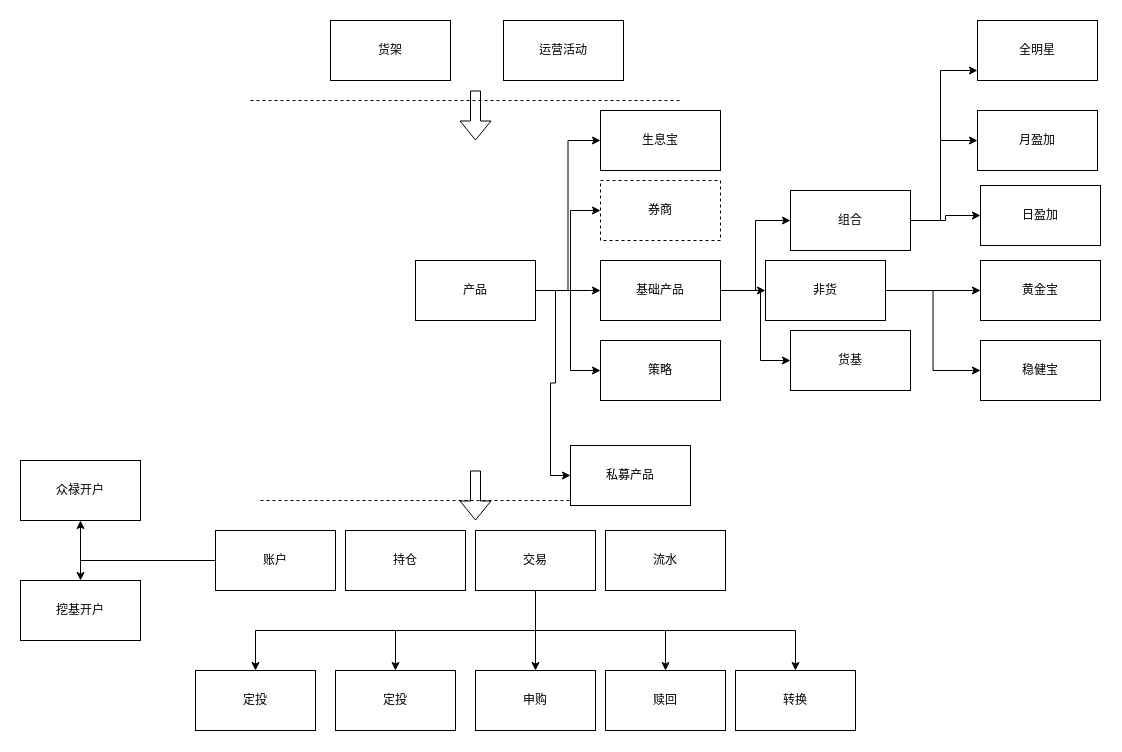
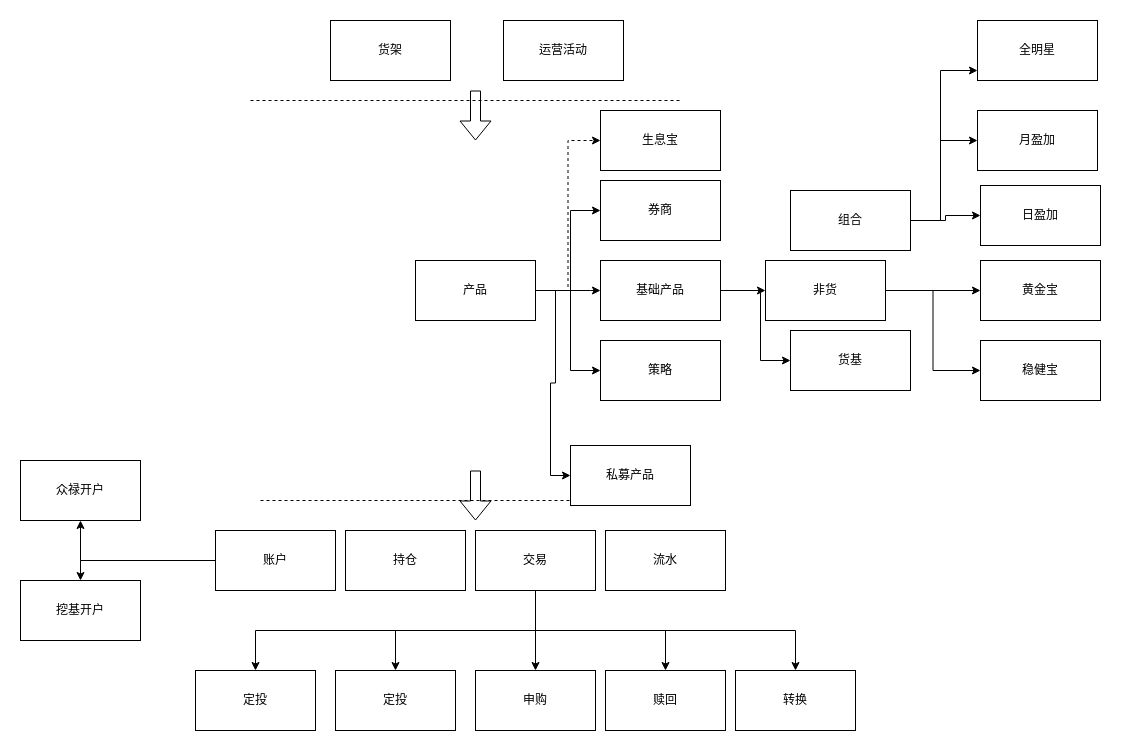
edge "产品" -> "生息宝": style solid -> dashed
node "券商": style dashed -> solid
edge "基础产品" -> "组合": removed
